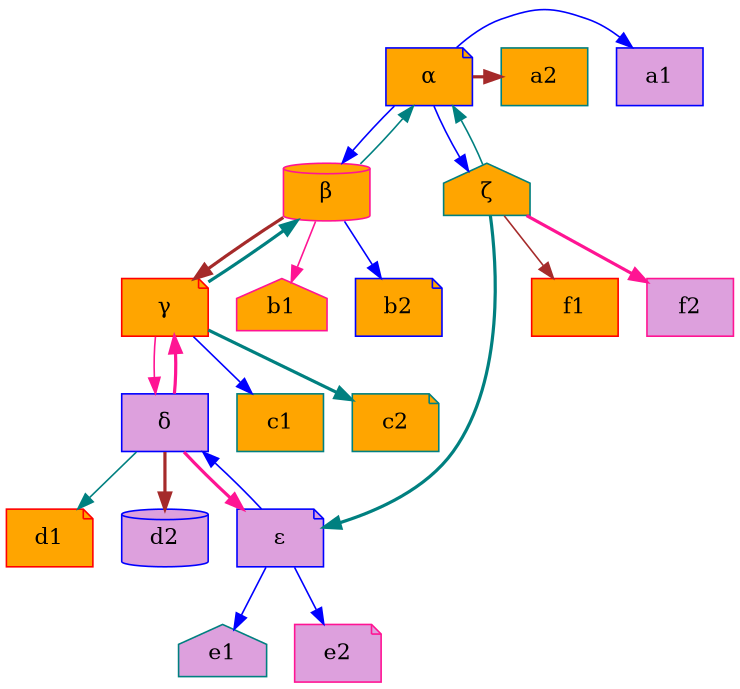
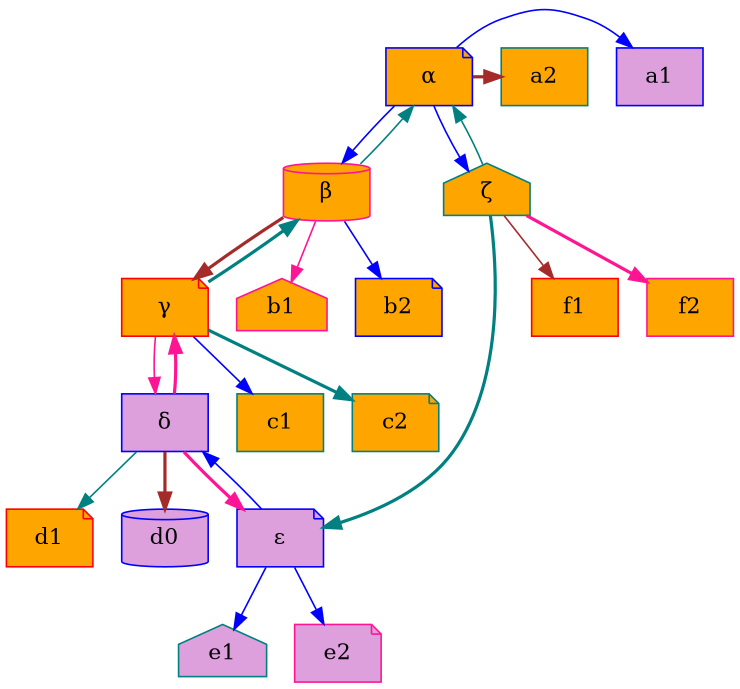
node "f2": fillcolor plum -> orange
node "d2": label "d2" -> "d0"
